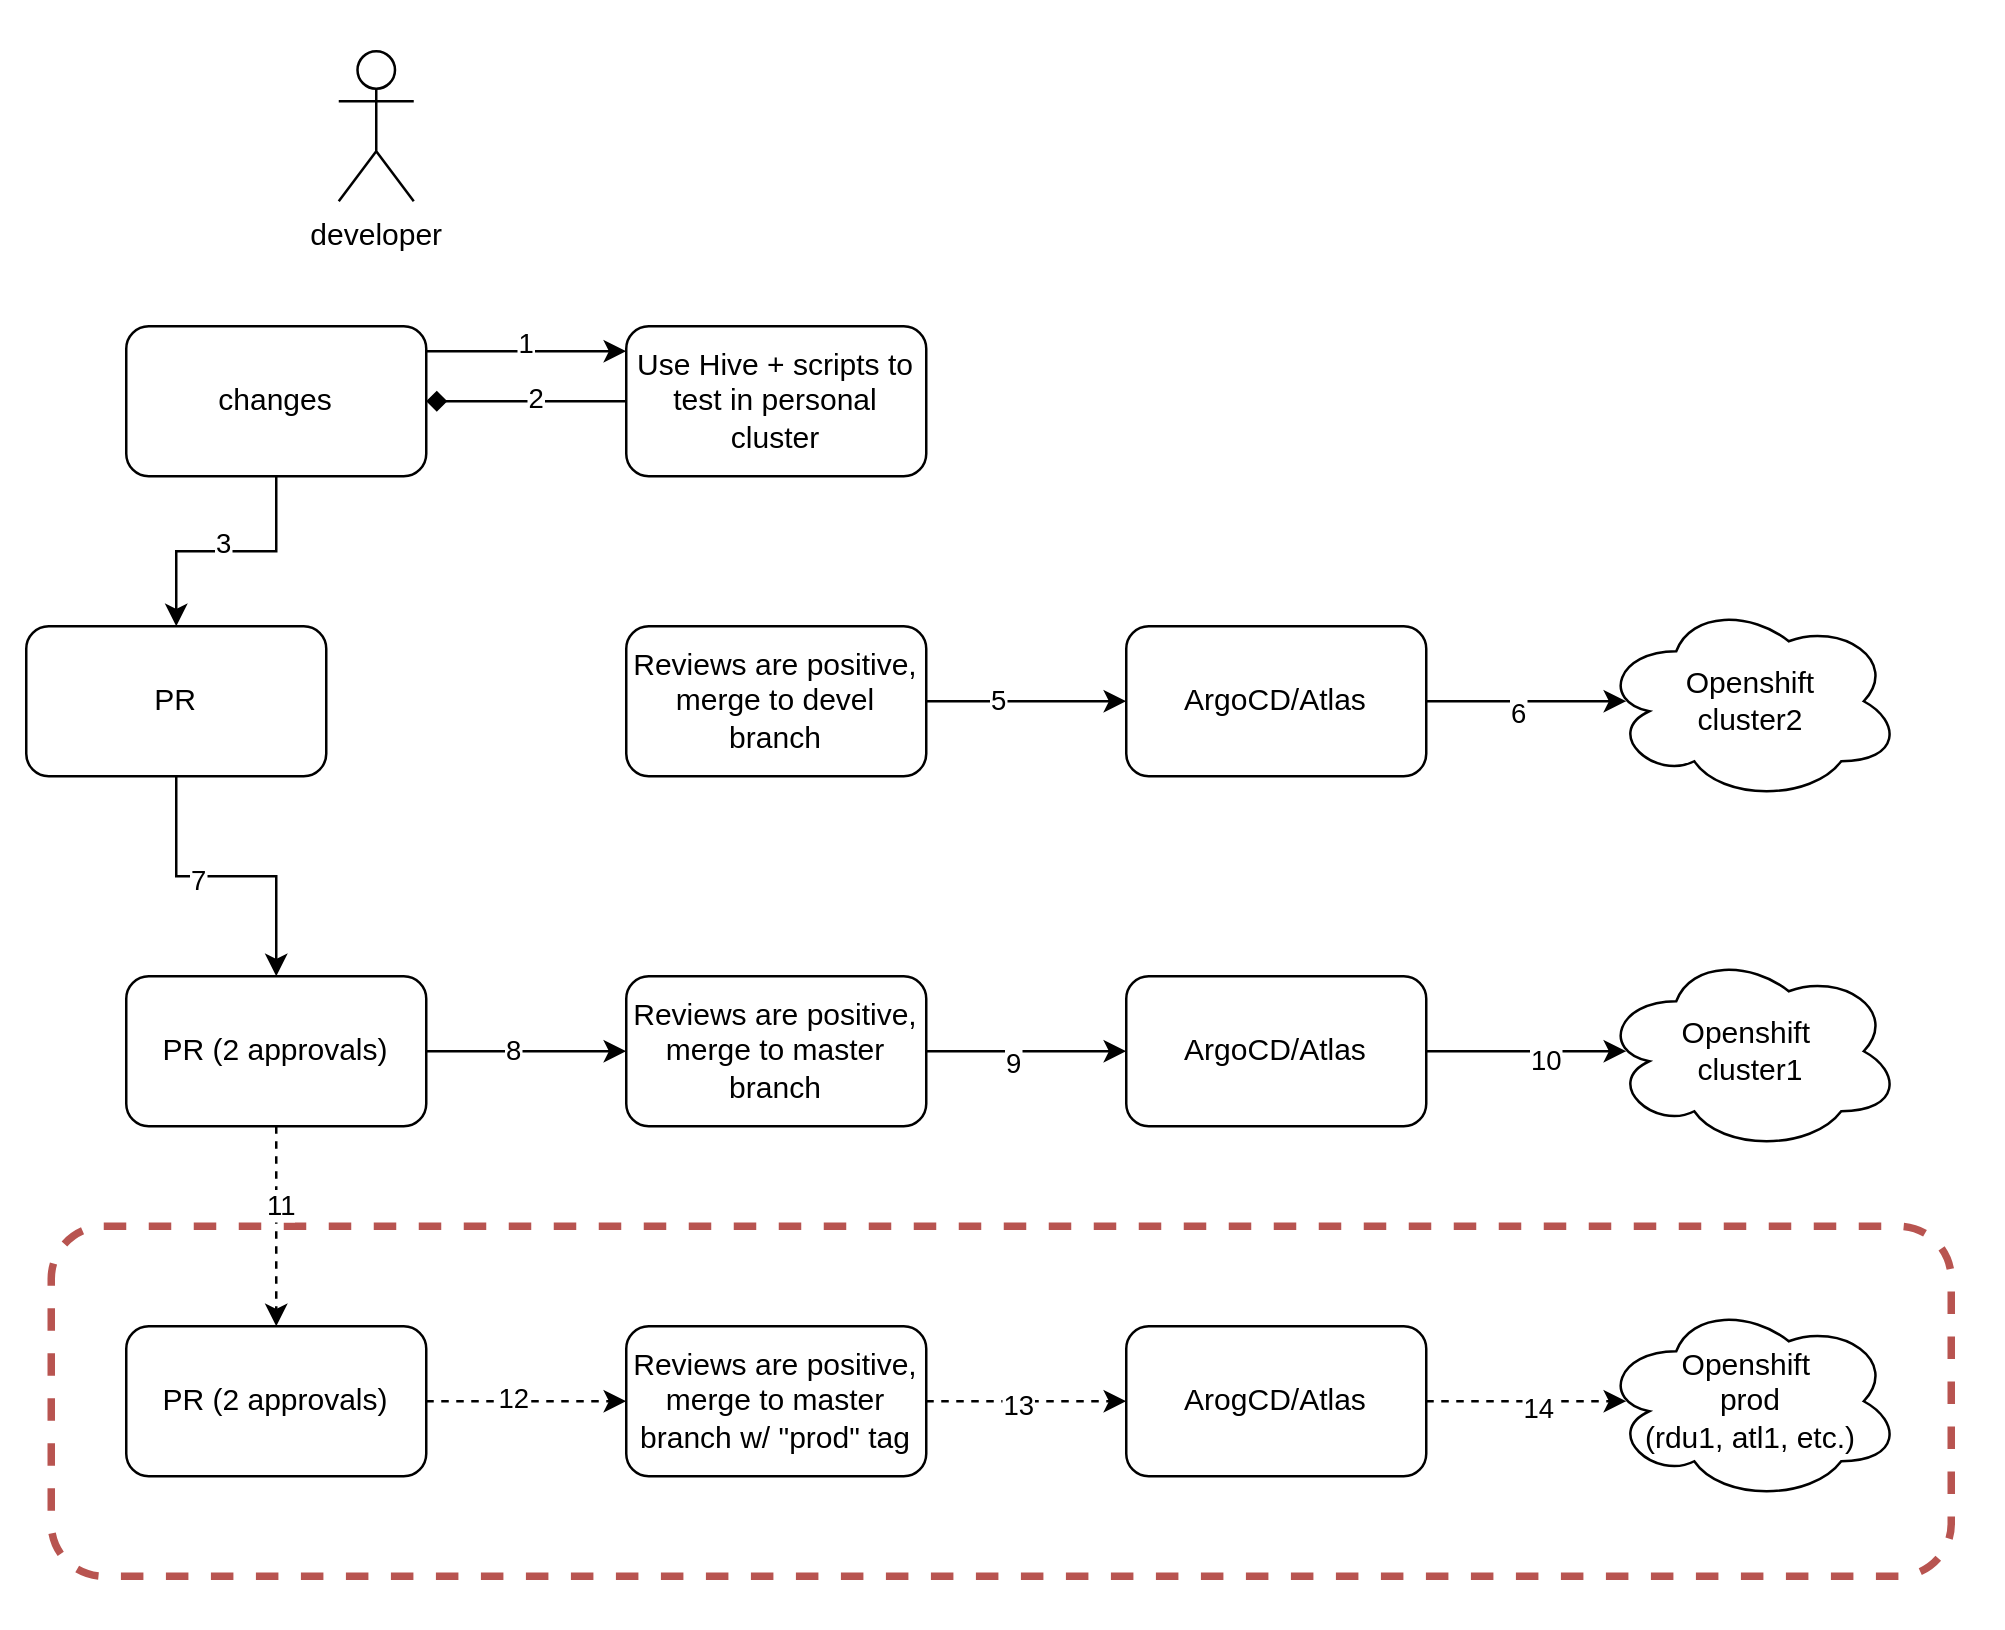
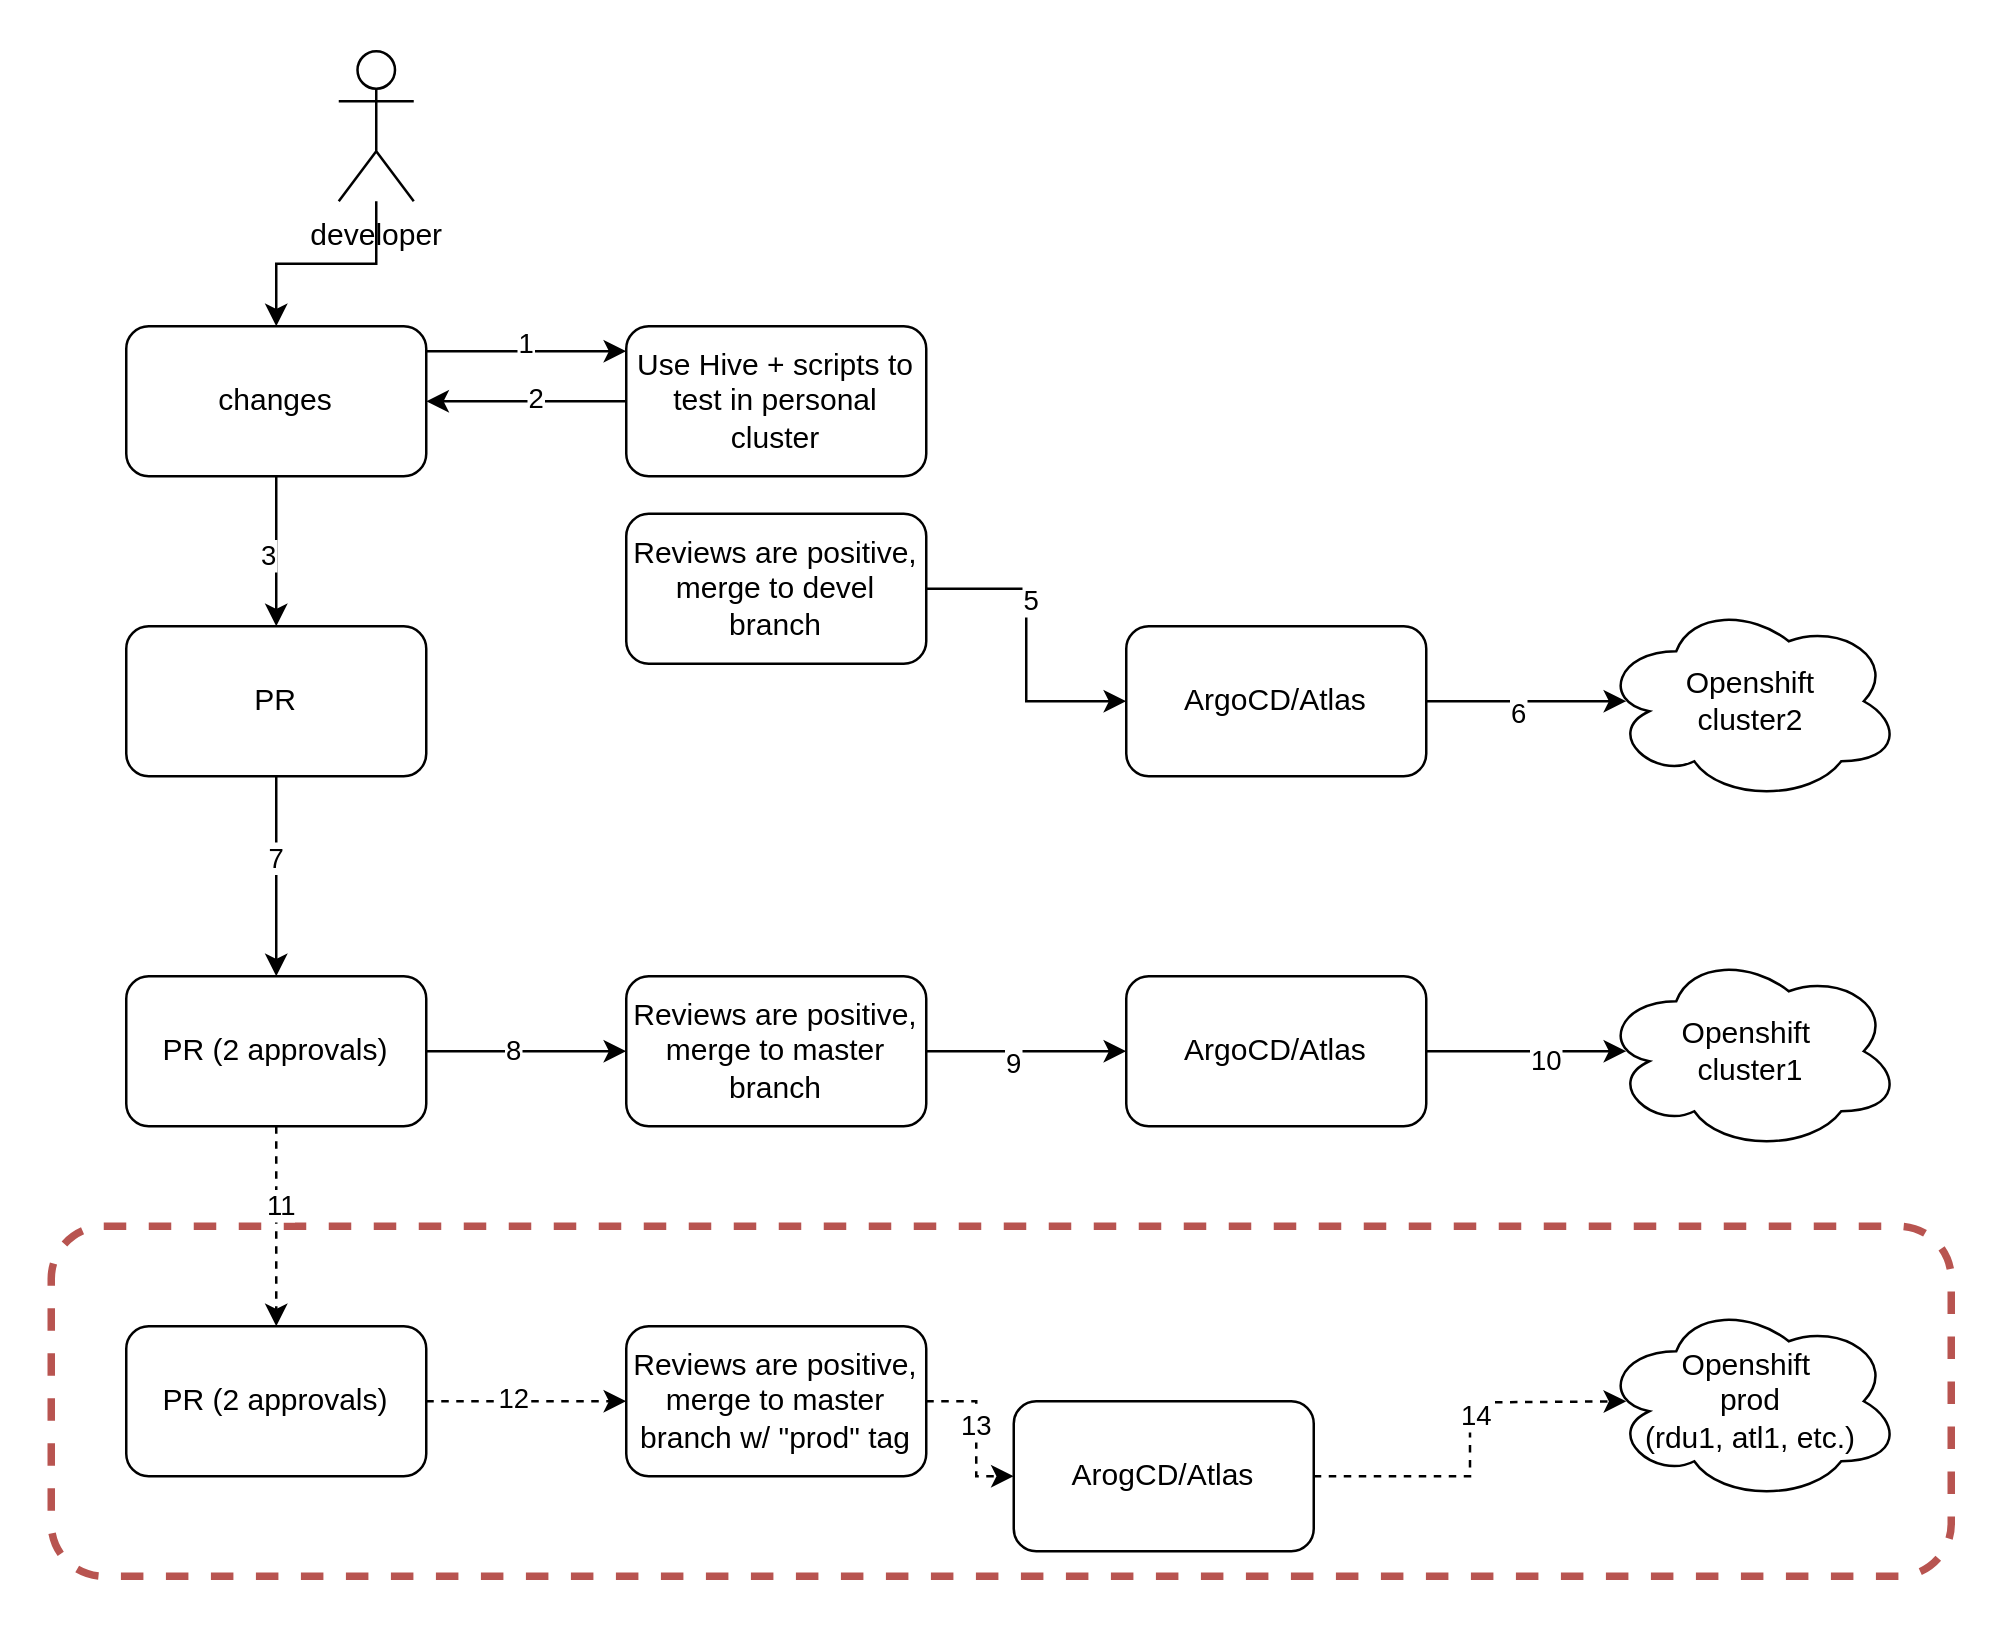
edge "developer" -> "changes": added
edge "Use Hive + scripts to test in personal cluster" -> "changes": arrowhead diamond -> classic
node "PR": moved (176, 701) -> (276, 701)
node "Reviews are positive, merge to devel branch": moved (776, 701) -> (776, 589)
node "ArogCD/Atlas": moved (1276, 1401) -> (1164, 1476)
